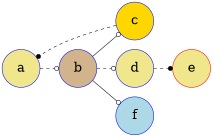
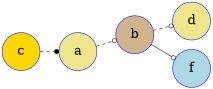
edge "b" -> "c": removed
node "e": removed
